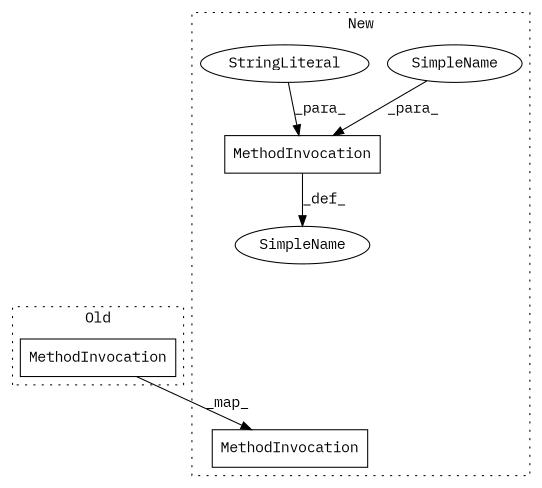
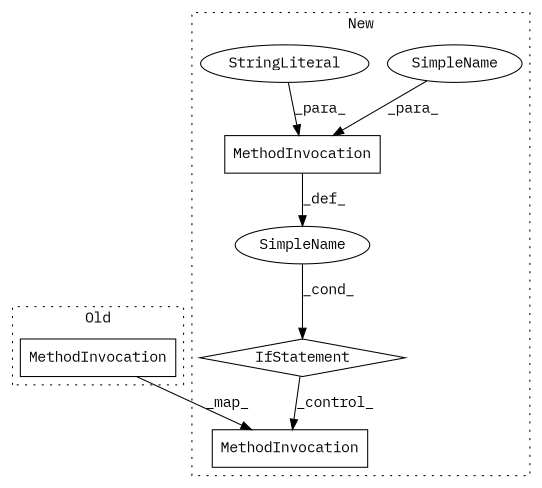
node "IfStatement": added
